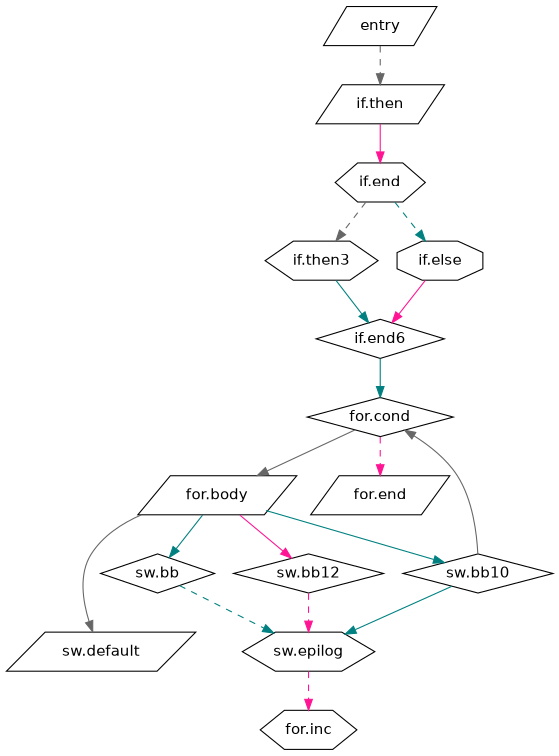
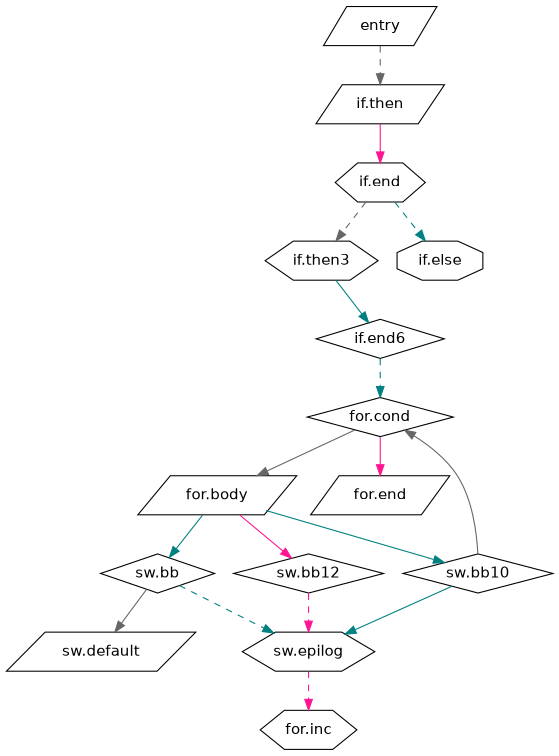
edge "if.else" -> "if.end6": removed
edge "if.end6" -> "for.cond": style solid -> dashed
edge "for.cond" -> "for.end": style dashed -> solid
edge "for.body" -> "sw.default": now "sw.bb" -> "sw.default"
